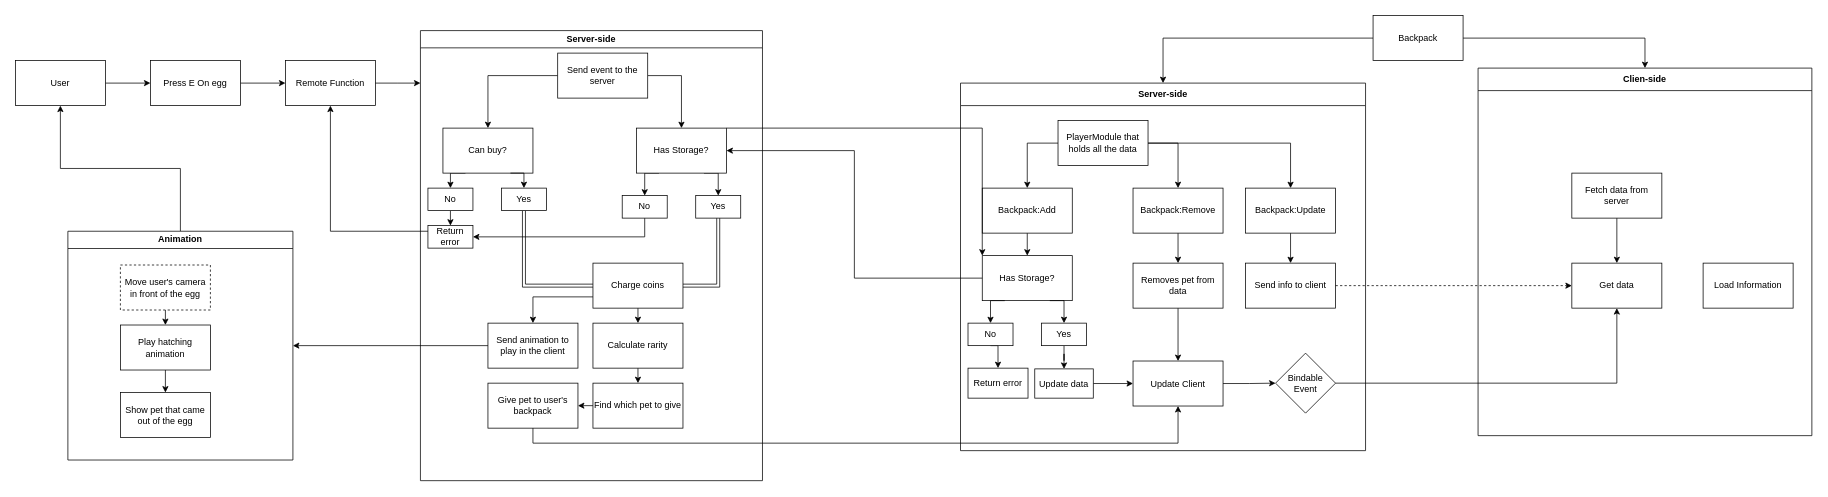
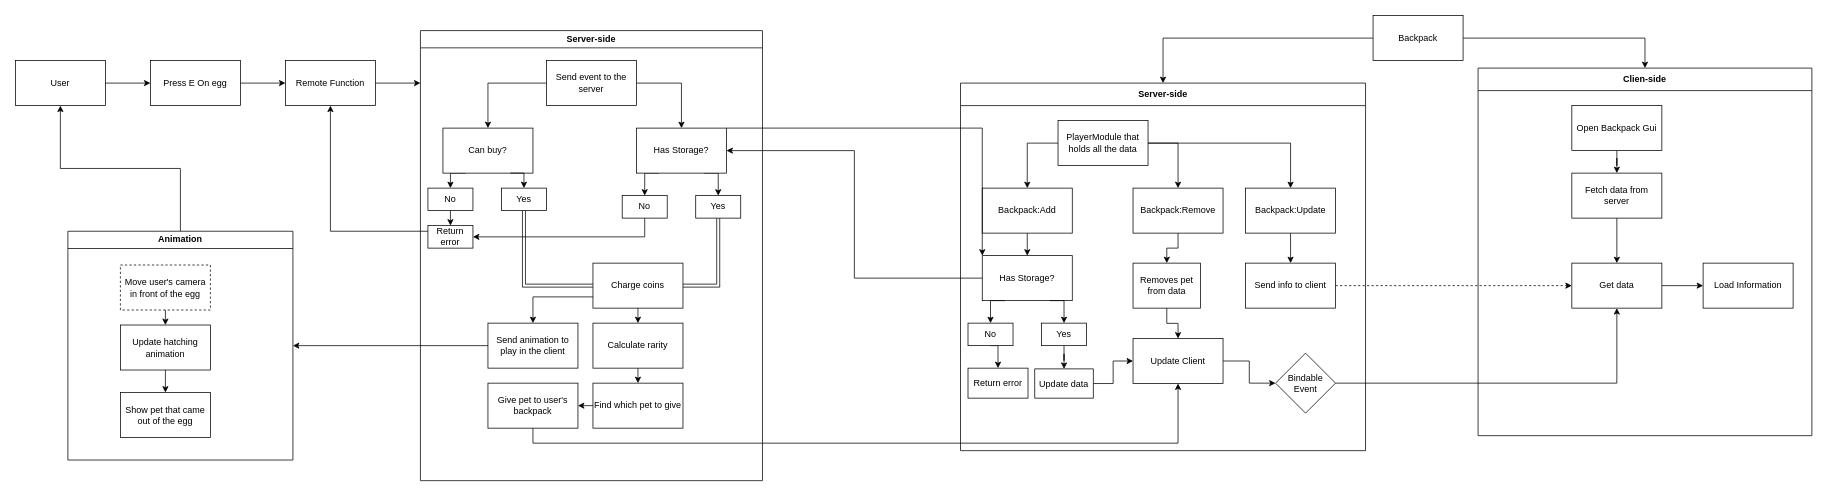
node "Send event to the server": moved (603, 75) -> (591, 83)
node "Open Backpack Gui": added
edge "Open Backpack Gui" -> "Fetch data from server": added
node "Removes pet from data": size 90x45 -> 68x45
edge "Get data" -> "Load Information": added
node "Play hatching animation": label "Play hatching animation" -> "Update hatching animation"
node "Update Client": moved (1178, 383) -> (1178, 361)
